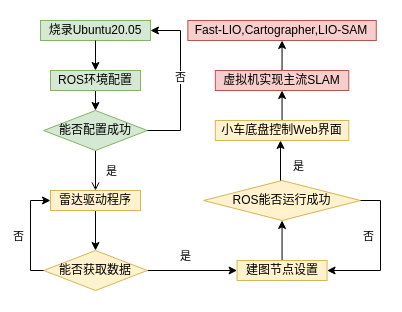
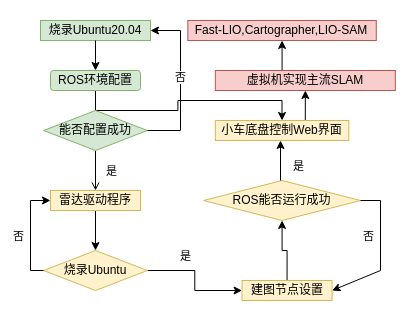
node "烧录Ubuntu20.05": label "烧录Ubuntu20.05" -> "烧录Ubuntu20.04"
node "ROS环境配置": shape rectangle -> rounded rectangle
node "虚拟机实现主流SLAM": size 133x20 -> 180x20
edge "ROS环境配置" -> "能否配置成功": now "ROS环境配置" -> "小车底盘控制Web界面"
node "能否获取数据": label "能否获取数据" -> "烧录Ubuntu"
node "建图节点设置": moved (282, 271) -> (287, 291)
